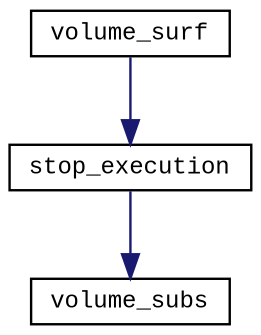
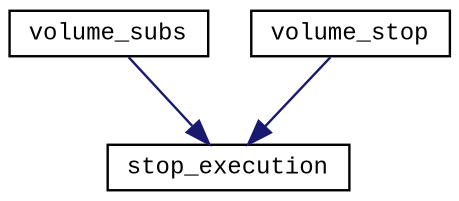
node "volume_surf": label "volume_surf" -> "volume_stop"
edge "stop_execution" -> "volume_subs": reversed
